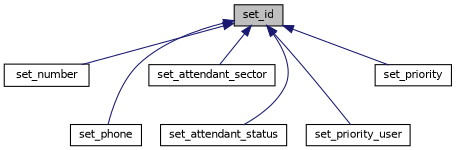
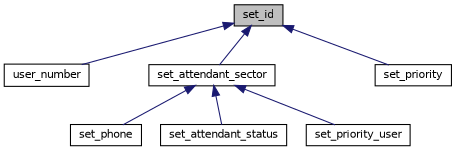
edge "set_phone" -> "set_id": now "set_phone" -> "set_attendant_sector"
node "set_number": label "set_number" -> "user_number"
edge "set_priority_user" -> "set_id": now "set_priority_user" -> "set_attendant_sector"
edge "set_attendant_status" -> "set_id": now "set_attendant_status" -> "set_attendant_sector"
